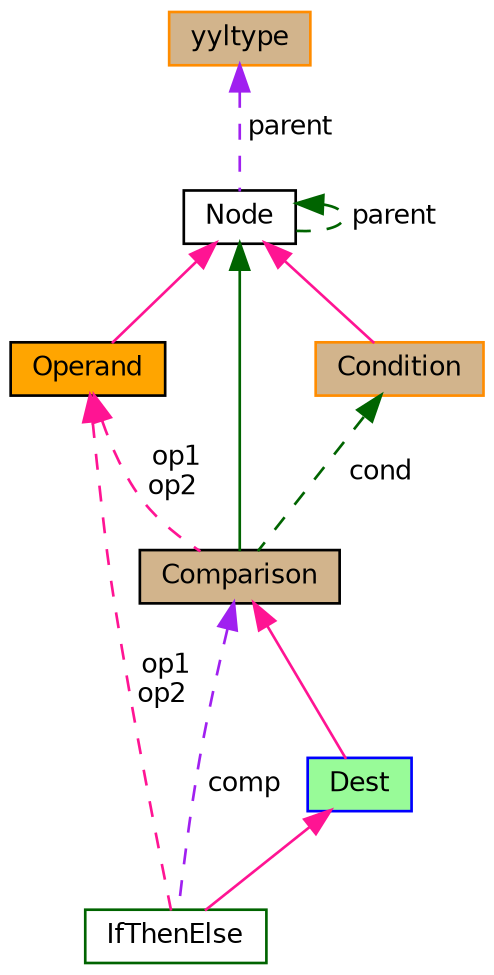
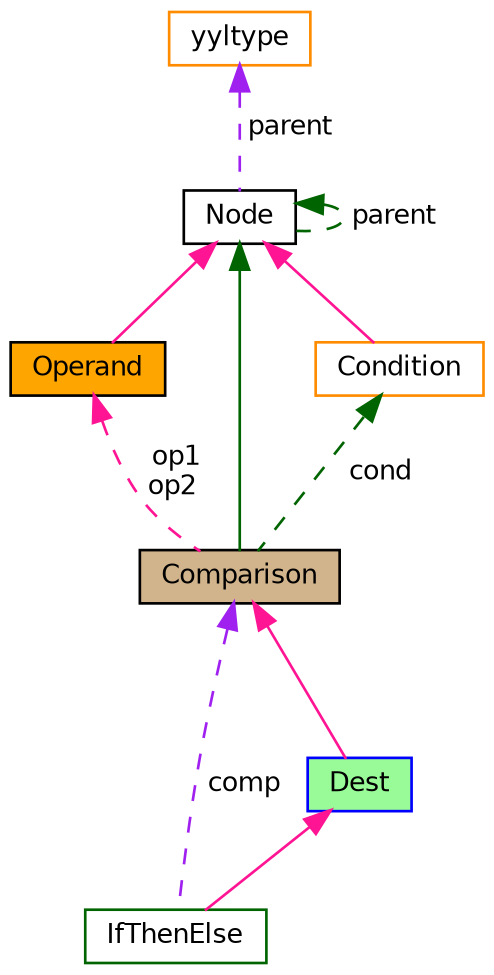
node "yyltype": fillcolor tan -> white
node "Condition": fillcolor tan -> white
edge "IfThenElse" -> "Operand": removed, label "op1 op2"
